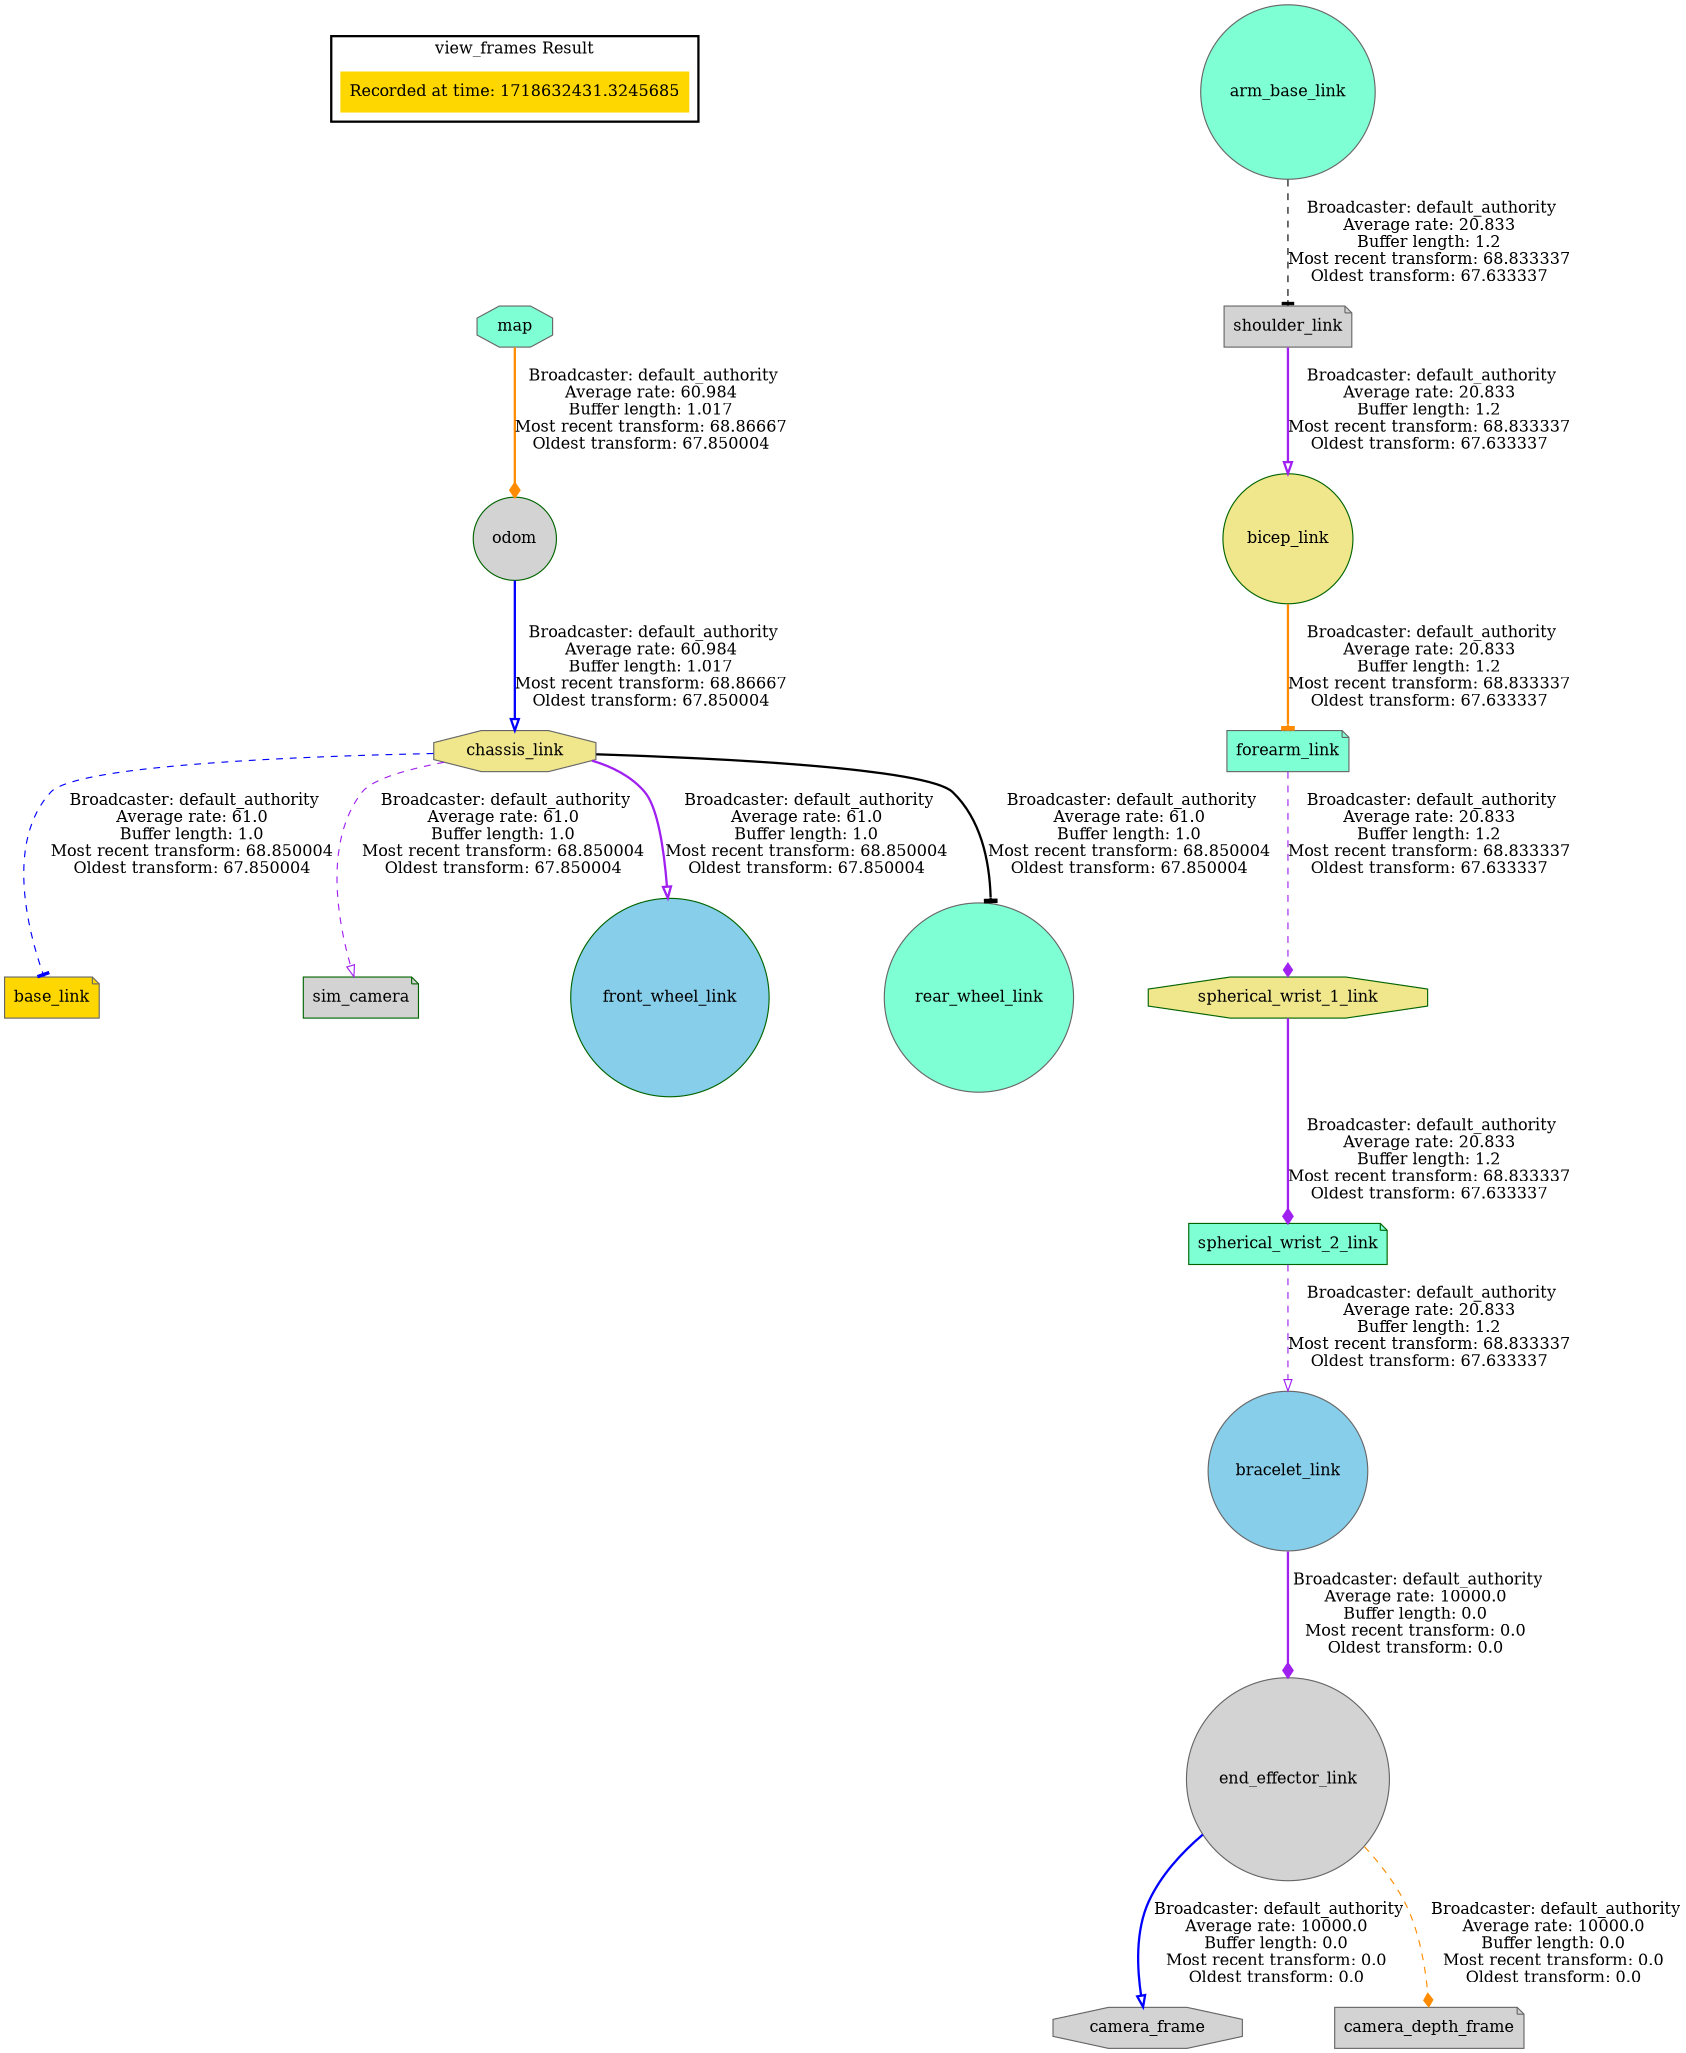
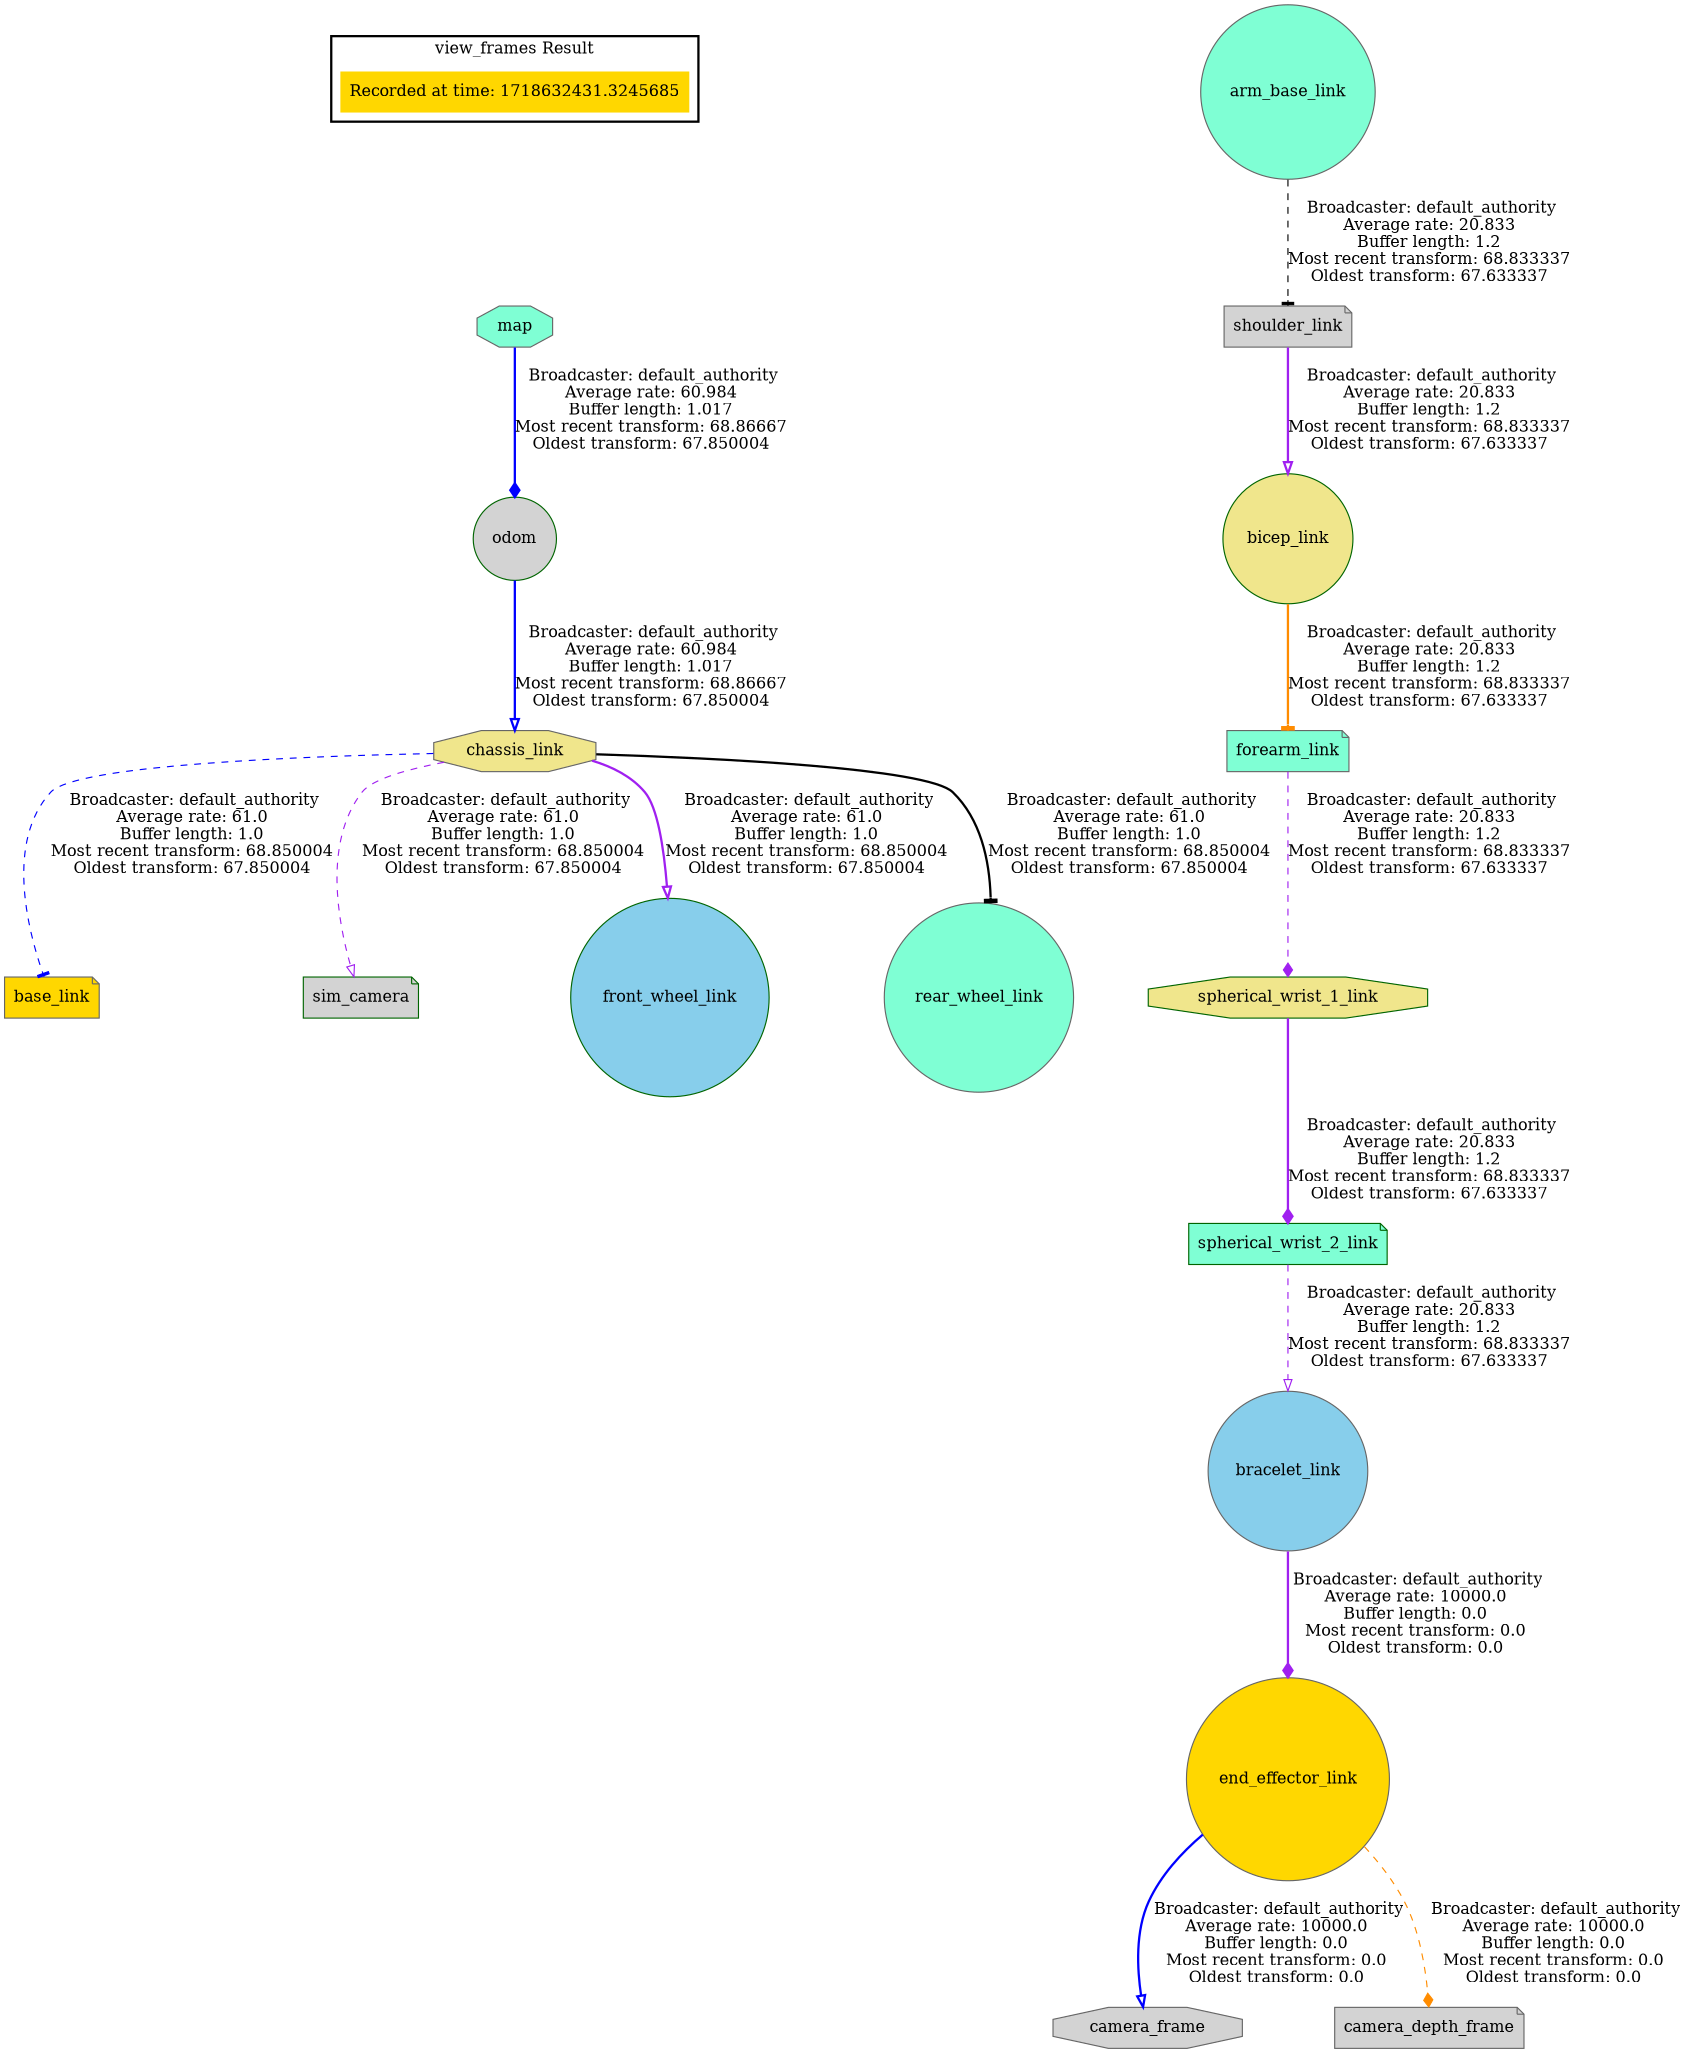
edge "map" -> "odom": color darkorange -> blue
node "end_effector_link": fillcolor lightgrey -> gold
